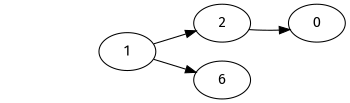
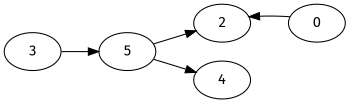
edge "2" -> "0": reversed
node "3": added
node "1": label "1" -> "5"
node "6": label "6" -> "4"
